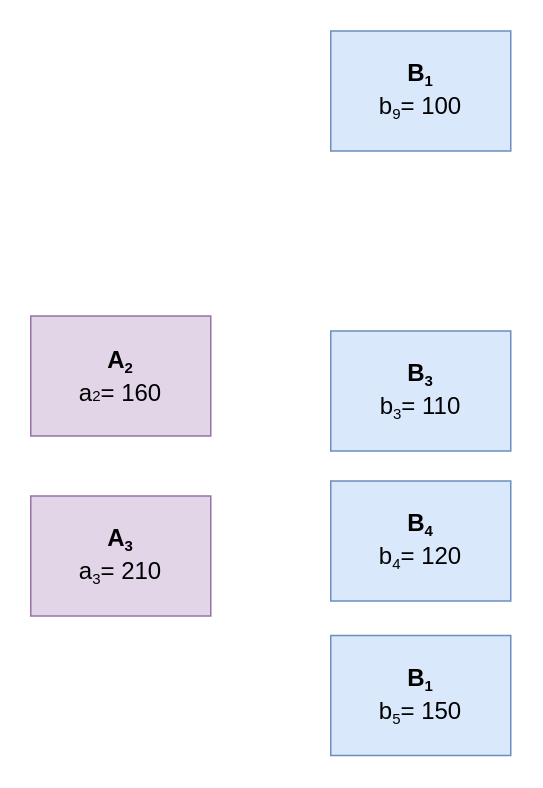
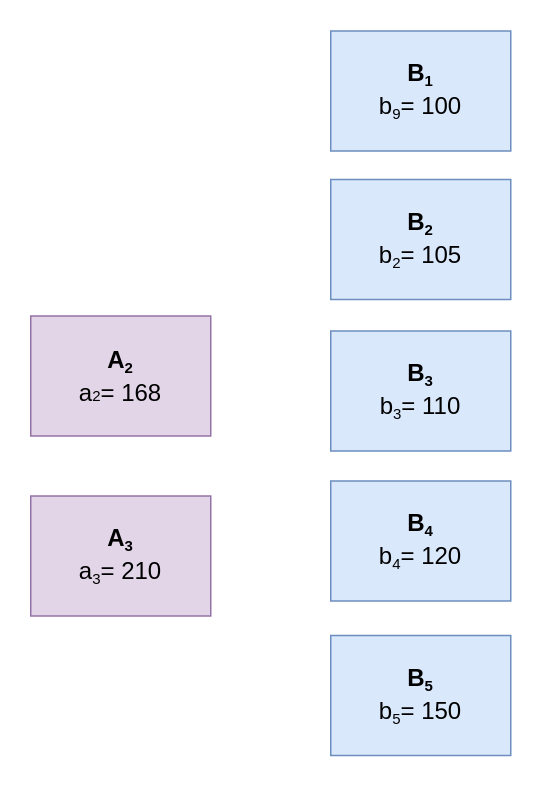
node "B2 b2= 105": added
node "A2 a2= 160": label "A2 a2= 160" -> "A2 a2= 168"
node "B1 b5= 150": label "B1 b5= 150" -> "B5 b5= 150"
